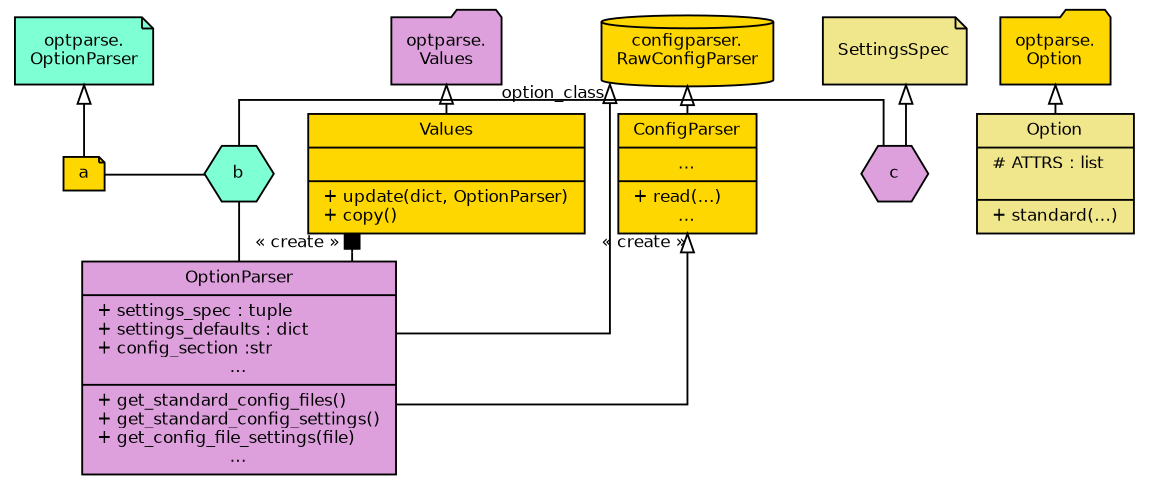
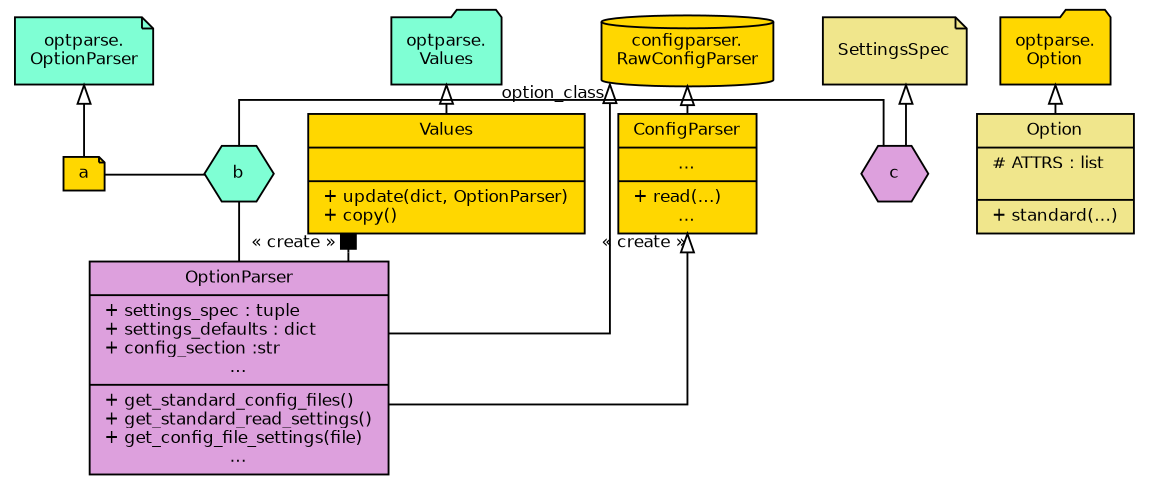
node "optparse. Values": fillcolor plum -> aquamarine
node "OptionParser": text "+ get_standard_config_settings()" -> "+ get_standard_read_settings()"
